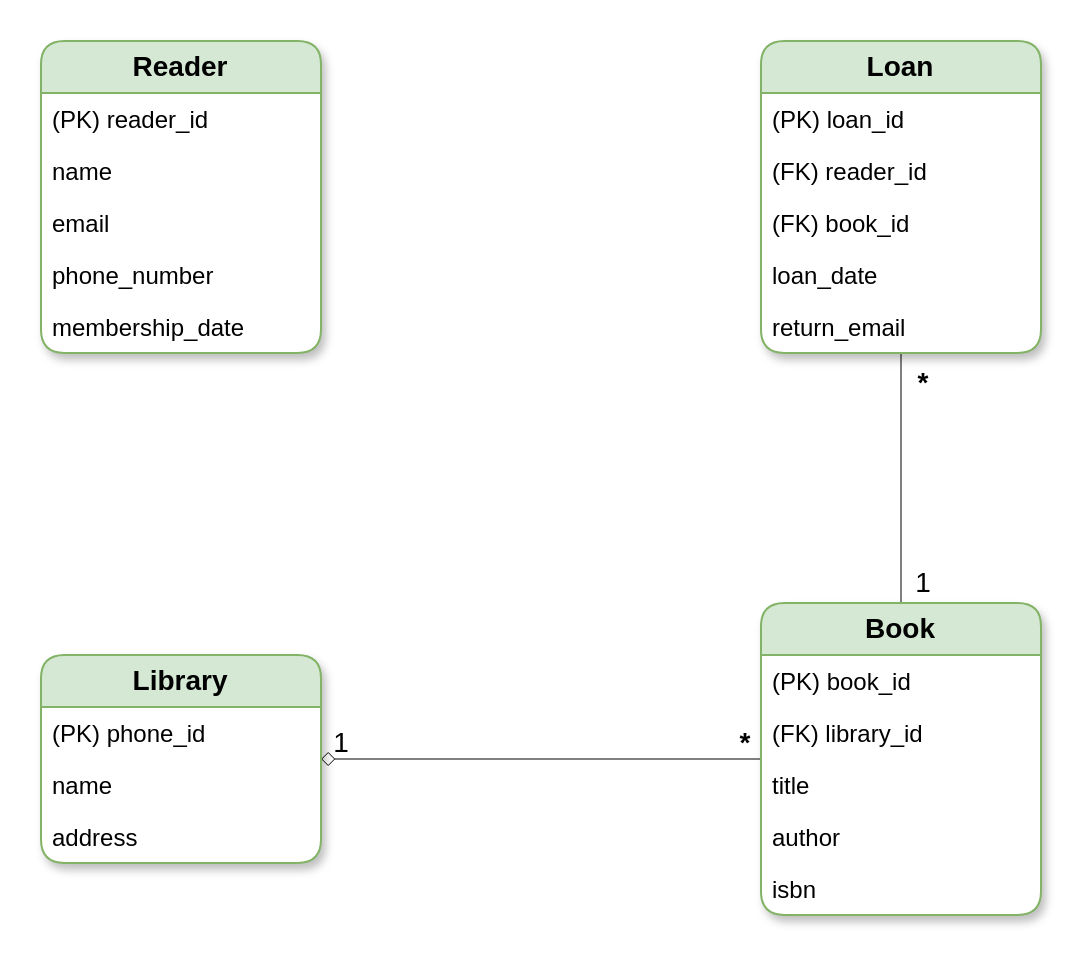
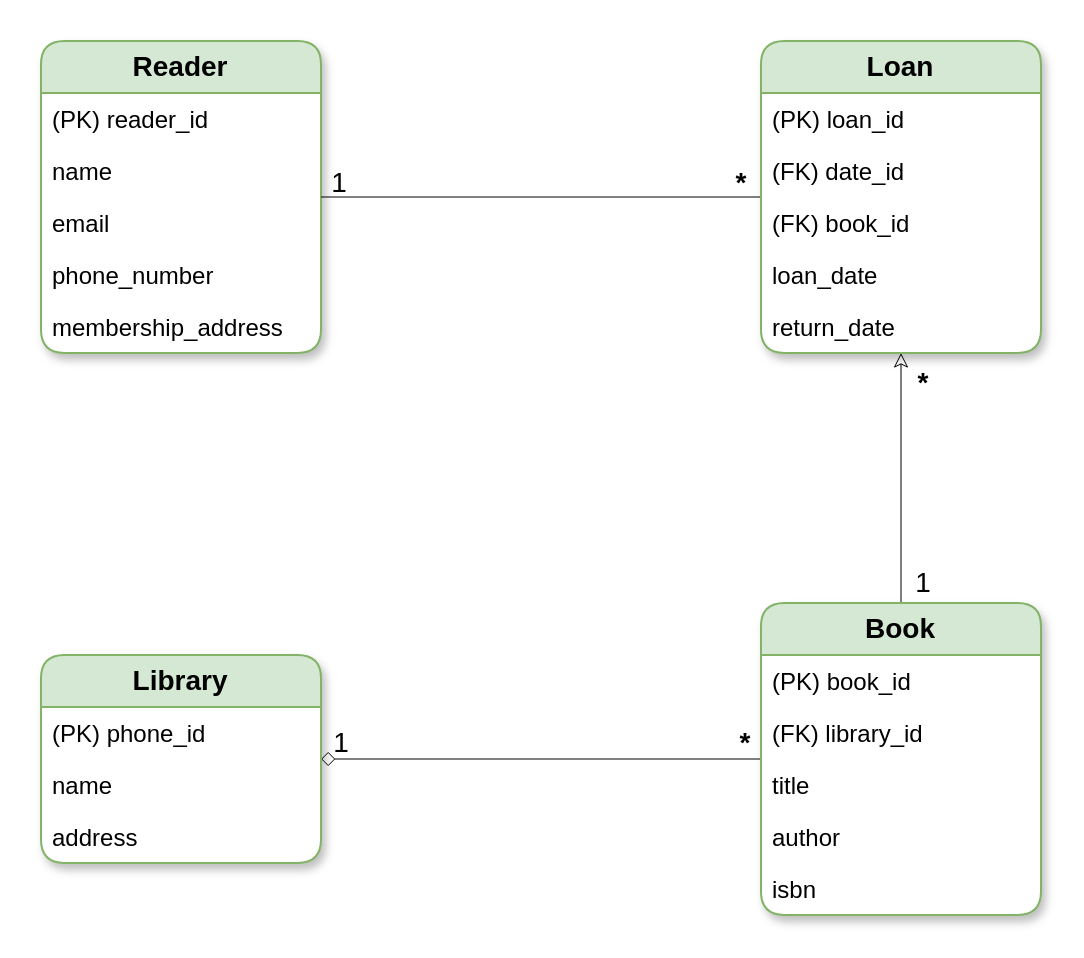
node "(FK) reader_id": label "(FK) reader_id" -> "(FK) date_id"
edge "Reader" -- "Loan": added, labels "1", "*"
node "membership_date": label "membership_date" -> "membership_address"
node "return_email": label "return_email" -> "return_date"
edge "Loan" -- "Book": arrowhead none -> classic
